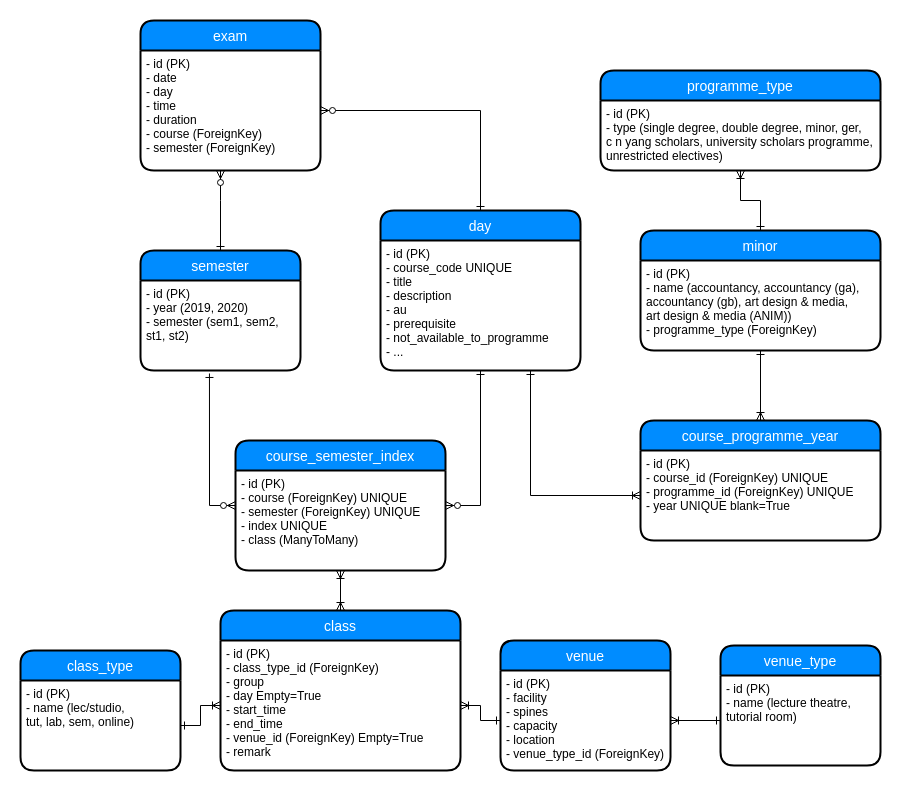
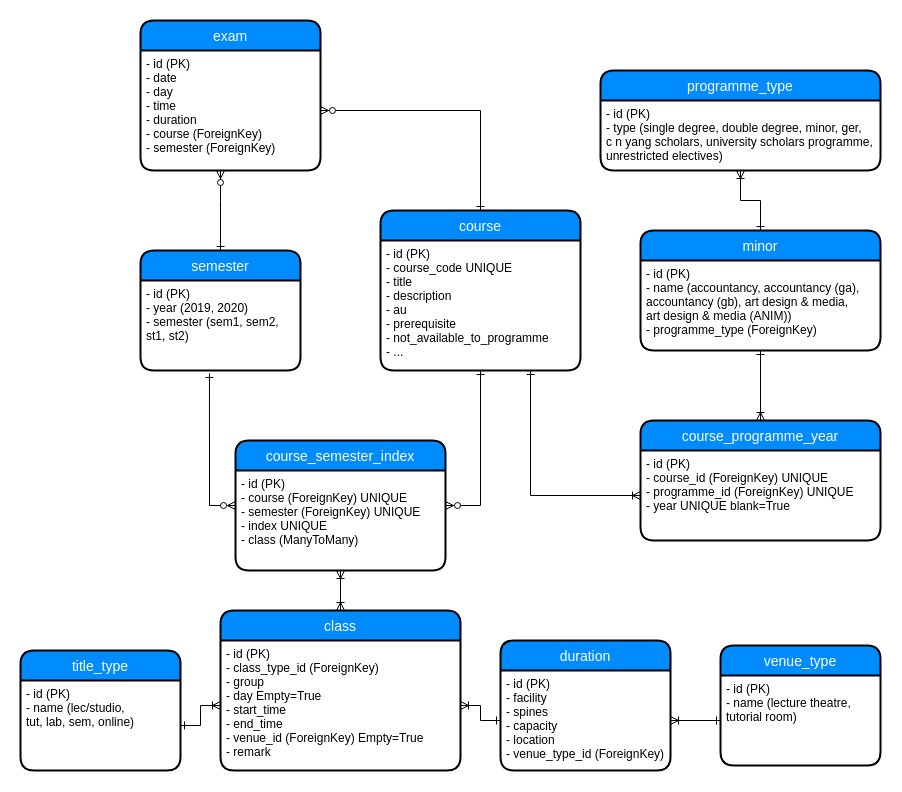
node "day": label "day" -> "course"
node "venue": label "venue" -> "duration"
node "class_type": label "class_type" -> "title_type"
